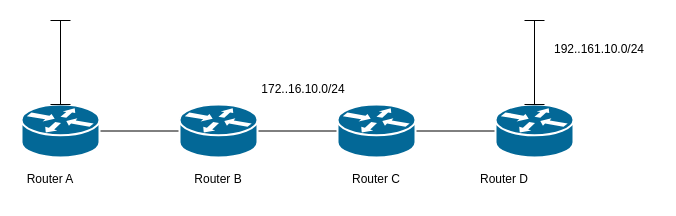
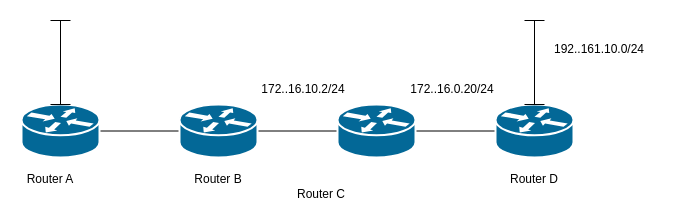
node "172..16.10.0/24": label "172..16.10.0/24" -> "172..16.10.2/24"
node "172..16.0.20/24": added
node "Router C": moved (377, 180) -> (322, 195)
node "Router D": moved (505, 180) -> (535, 180)
